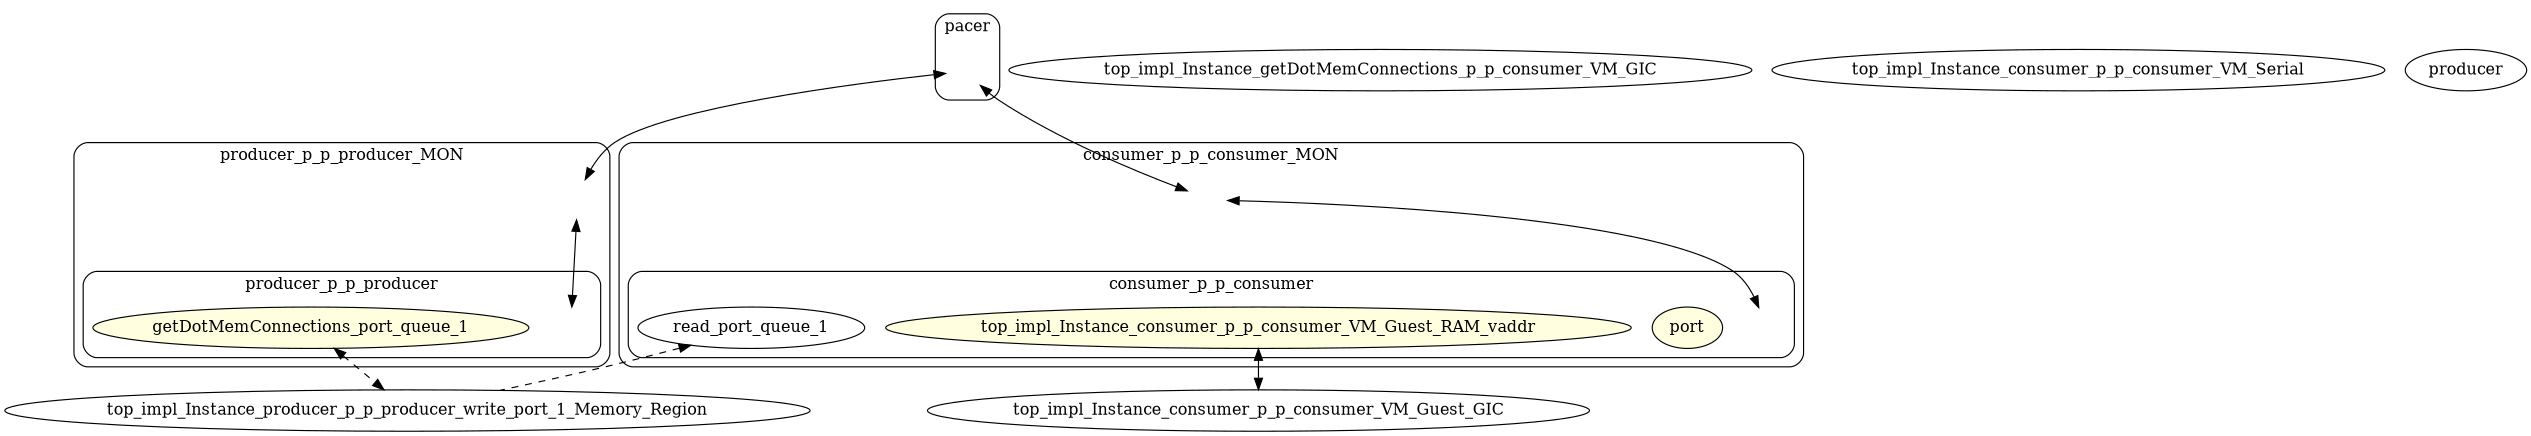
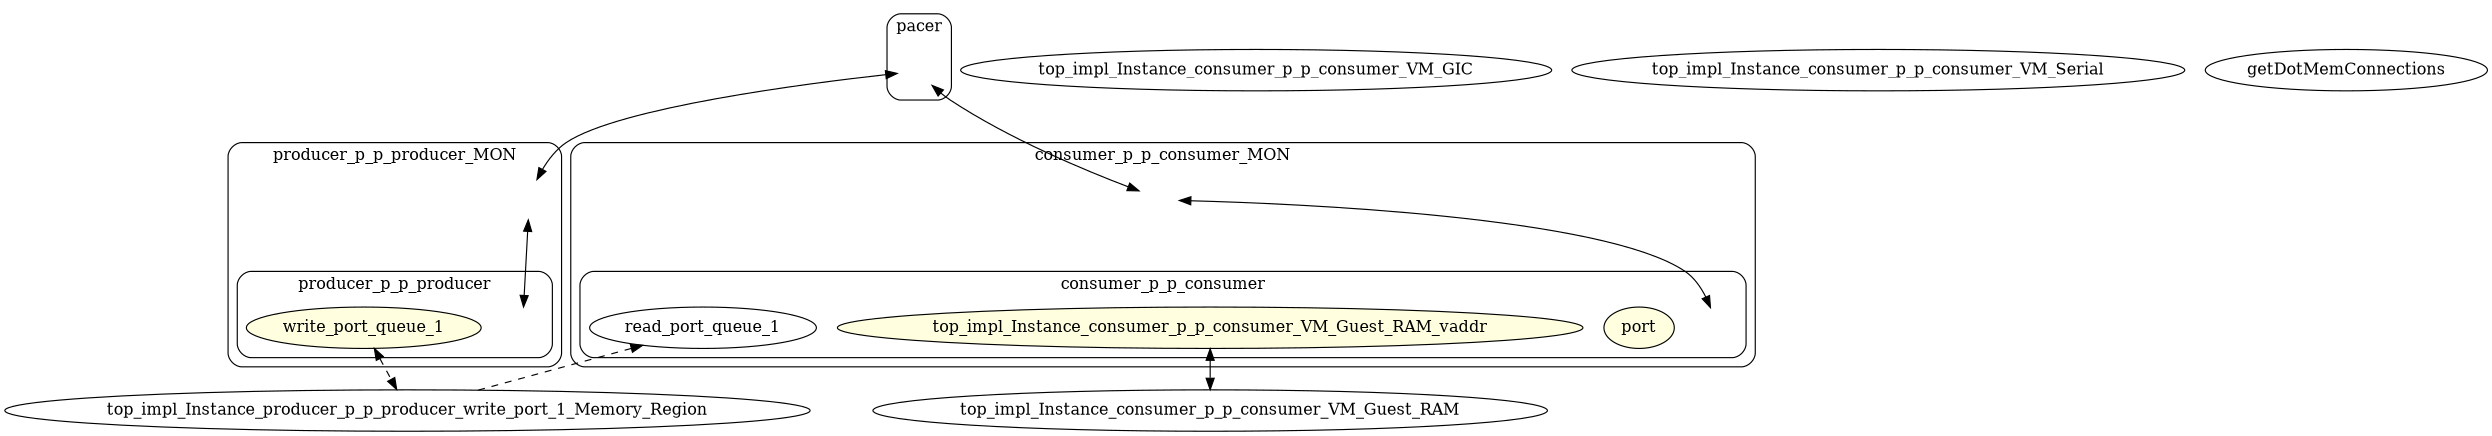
node "top_impl_Instance_getDotMemConnections_p_p_consumer_VM_GIC": label "top_impl_Instance_getDotMemConnections_p_p_consumer_VM_GIC" -> "top_impl_Instance_consumer_p_p_consumer_VM_GIC"
node "producer": label "producer" -> "getDotMemConnections"
node "getDotMemConnections_port_queue_1": label "getDotMemConnections_port_queue_1" -> "write_port_queue_1"
node "top_impl_Instance_consumer_p_p_consumer_VM_Guest_GIC": label "top_impl_Instance_consumer_p_p_consumer_VM_Guest_GIC" -> "top_impl_Instance_consumer_p_p_consumer_VM_Guest_RAM"
